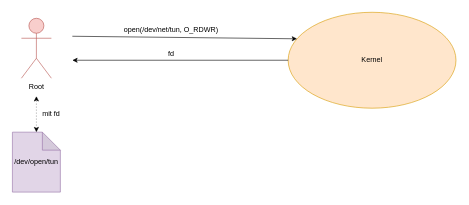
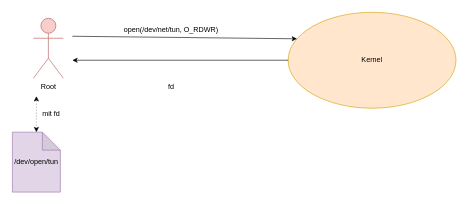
node "Root": moved (36, 48) -> (48, 48)
node "fd": moved (171, 54) -> (171, 87)
